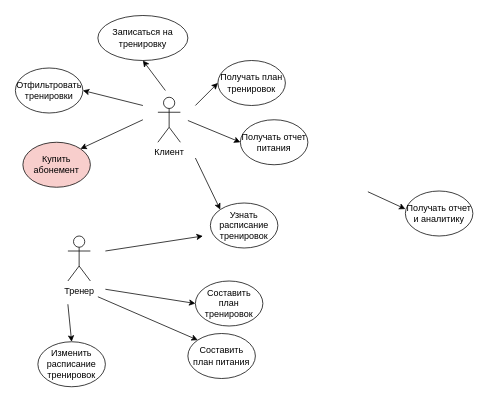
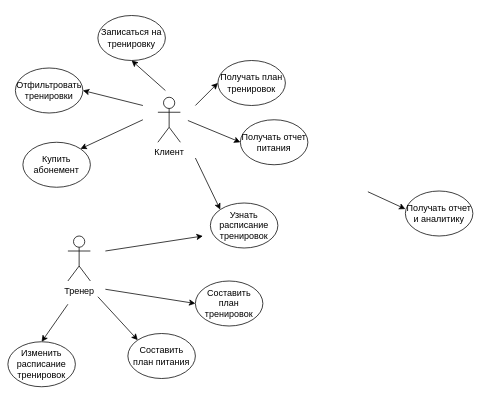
node "Записаться на тренировку": size 90x45 -> 68x45
node "Купить абонемент": fillcolor #f8cecc -> #ffffff
node "Составить план питания": moved (222, 356) -> (162, 356)
node "Изменить расписание тренировок": moved (72, 364) -> (42, 364)
